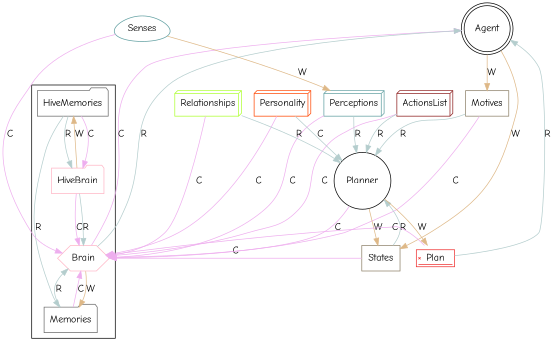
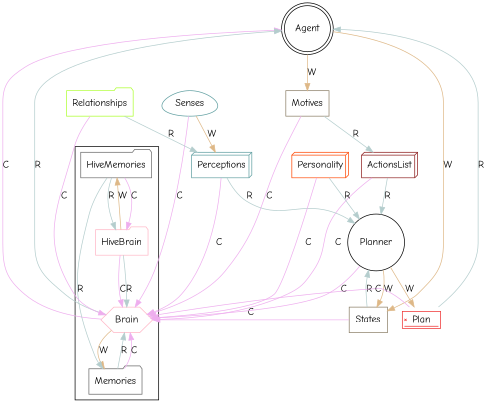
node "Relationships": shape box3d -> folder
edge "Motives" -> "Planner": now "Motives" -> "ActionsList"
edge "Personality" -> "Planner": label "C" -> "R"
edge "Relationships" -> "Planner": now "Relationships" -> "Perceptions"
